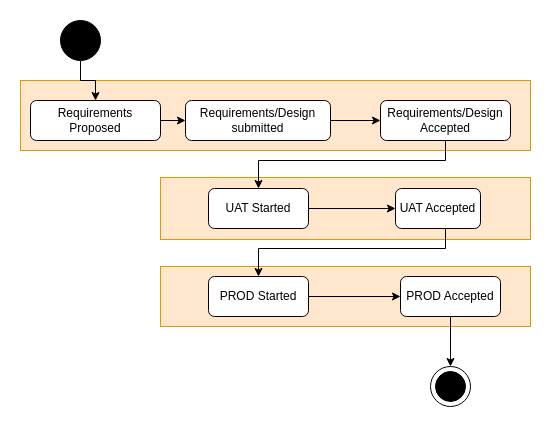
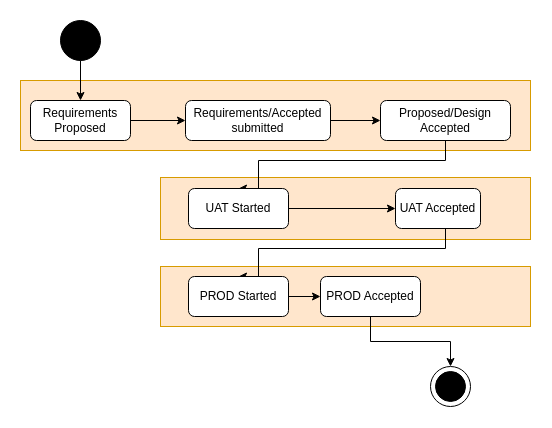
node "Requirements Proposed": size 130x40 -> 100x40
node "Requirements/Design submitted": label "Requirements/Design submitted" -> "Requirements/Accepted submitted"
node "Requirements/Design Accepted": label "Requirements/Design Accepted" -> "Proposed/Design Accepted"
node "UAT Started": moved (259, 209) -> (239, 209)
node "PROD Started": moved (259, 297) -> (239, 297)
node "PROD Accepted": moved (451, 297) -> (371, 297)
